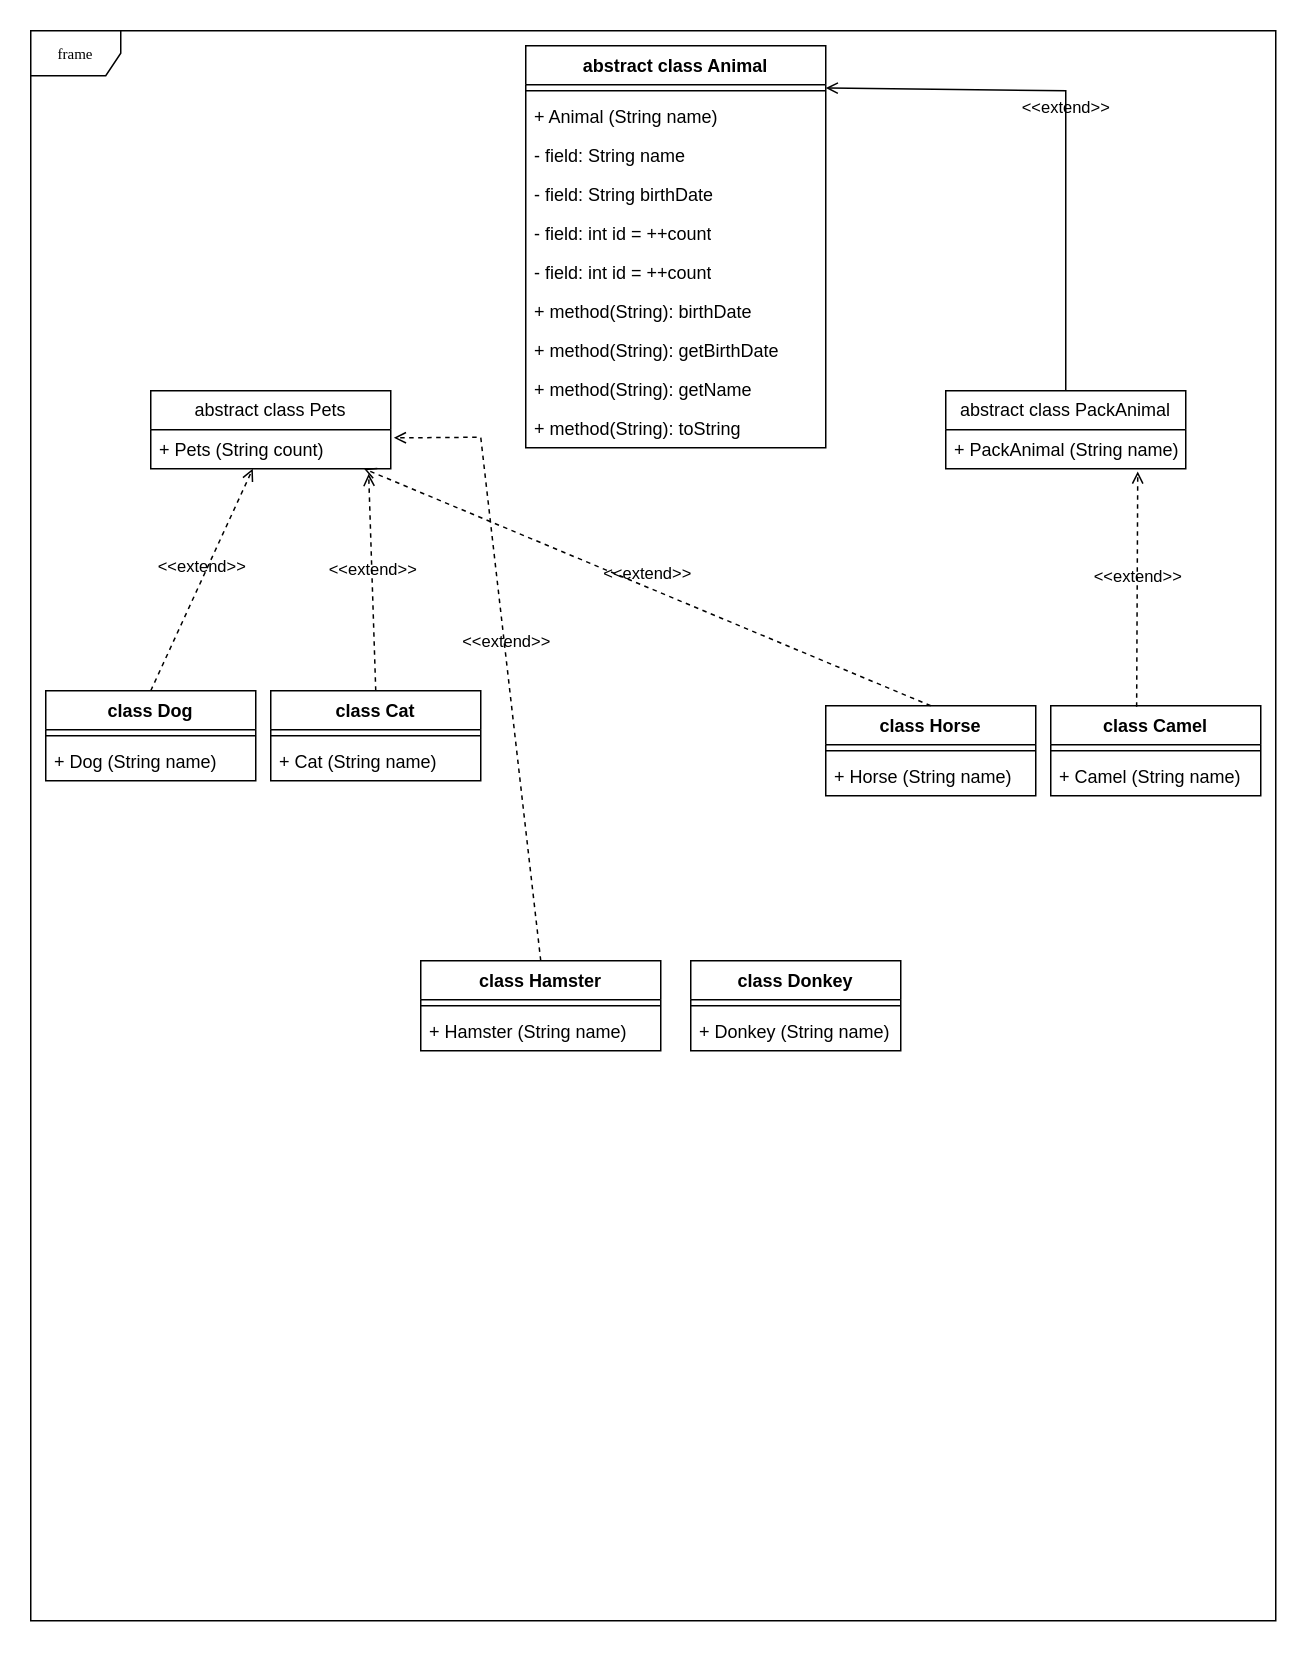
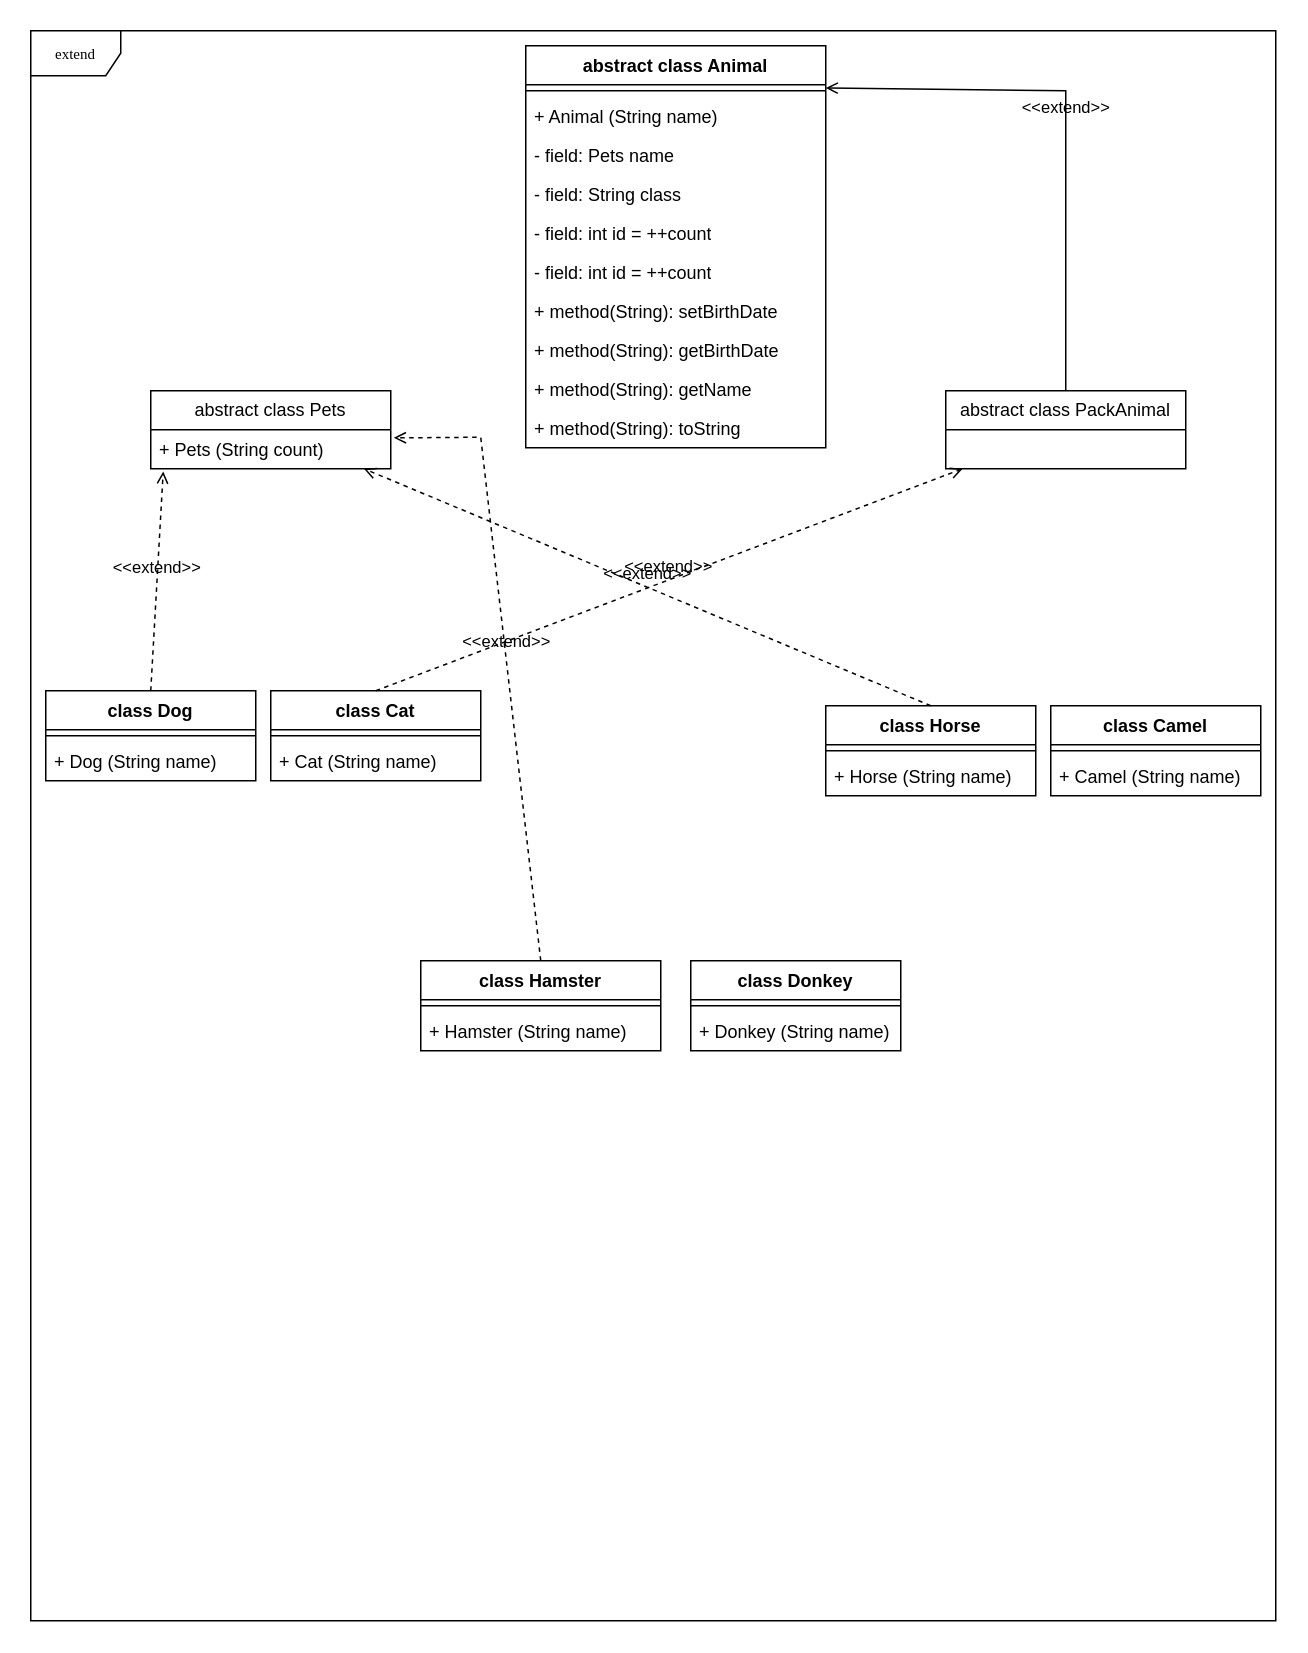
node "frame": label "frame" -> "extend"
node "- field: String name": label "- field: String name" -> "- field: Pets name"
node "- field: String birthDate": label "- field: String birthDate" -> "- field: String class"
node "+ method(String): birthDate": label "+ method(String): birthDate" -> "+ method(String): setBirthDate"
node "+ PackAnimal (String name)": removed
edge "class Dog" -> "abstract class Pets": now "class Dog" -> "+ Pets (String count)"
edge "class Cat" -> "+ Pets (String count)": now "class Cat" -> "abstract class PackAnimal"
edge "class Camel" -> "+ PackAnimal (String name)": removed, label "<<extend>>"
